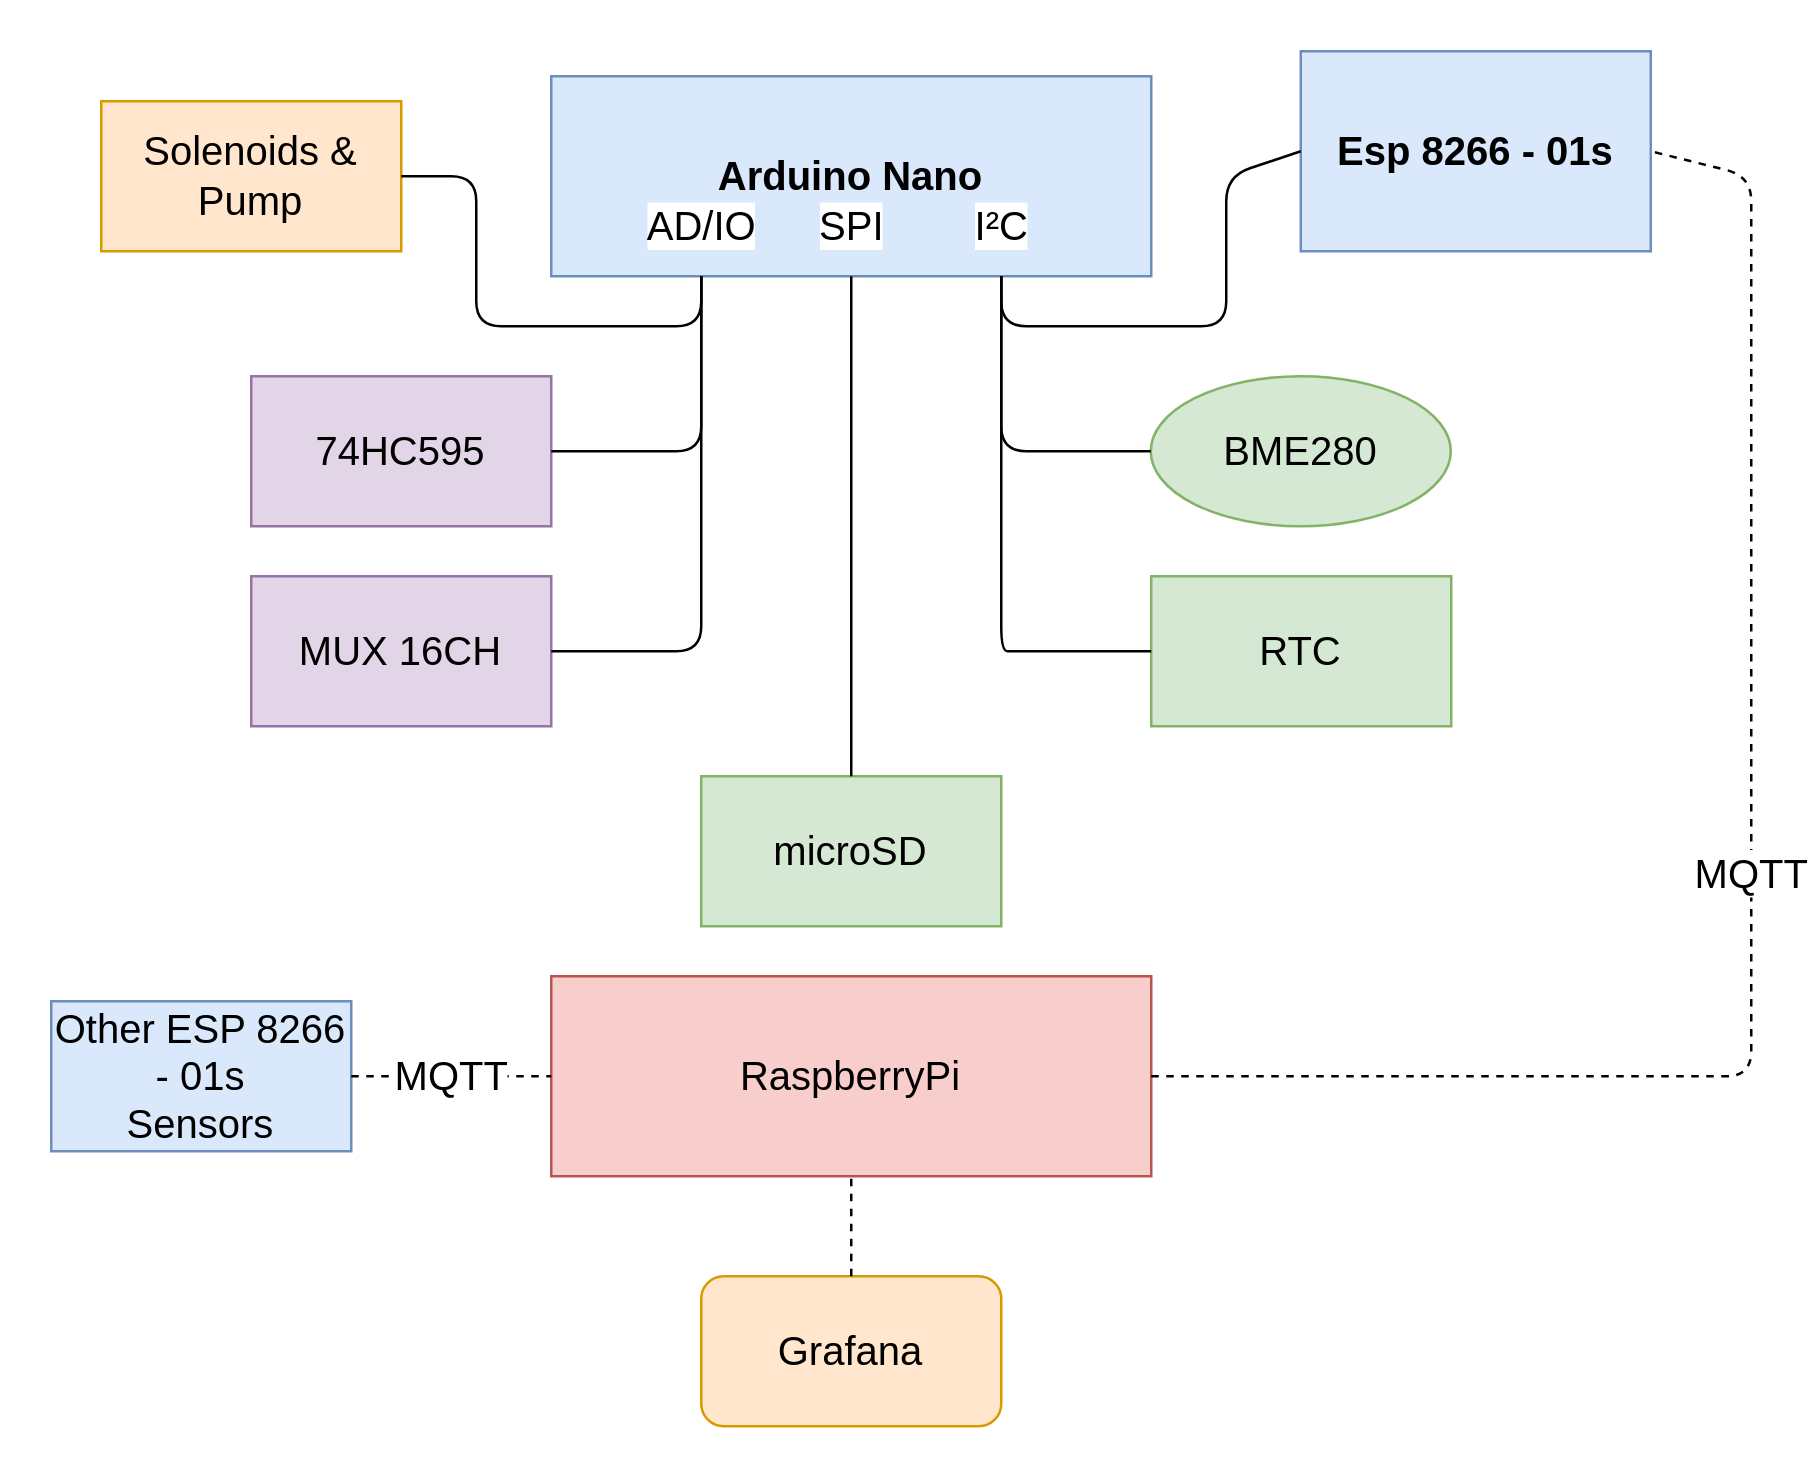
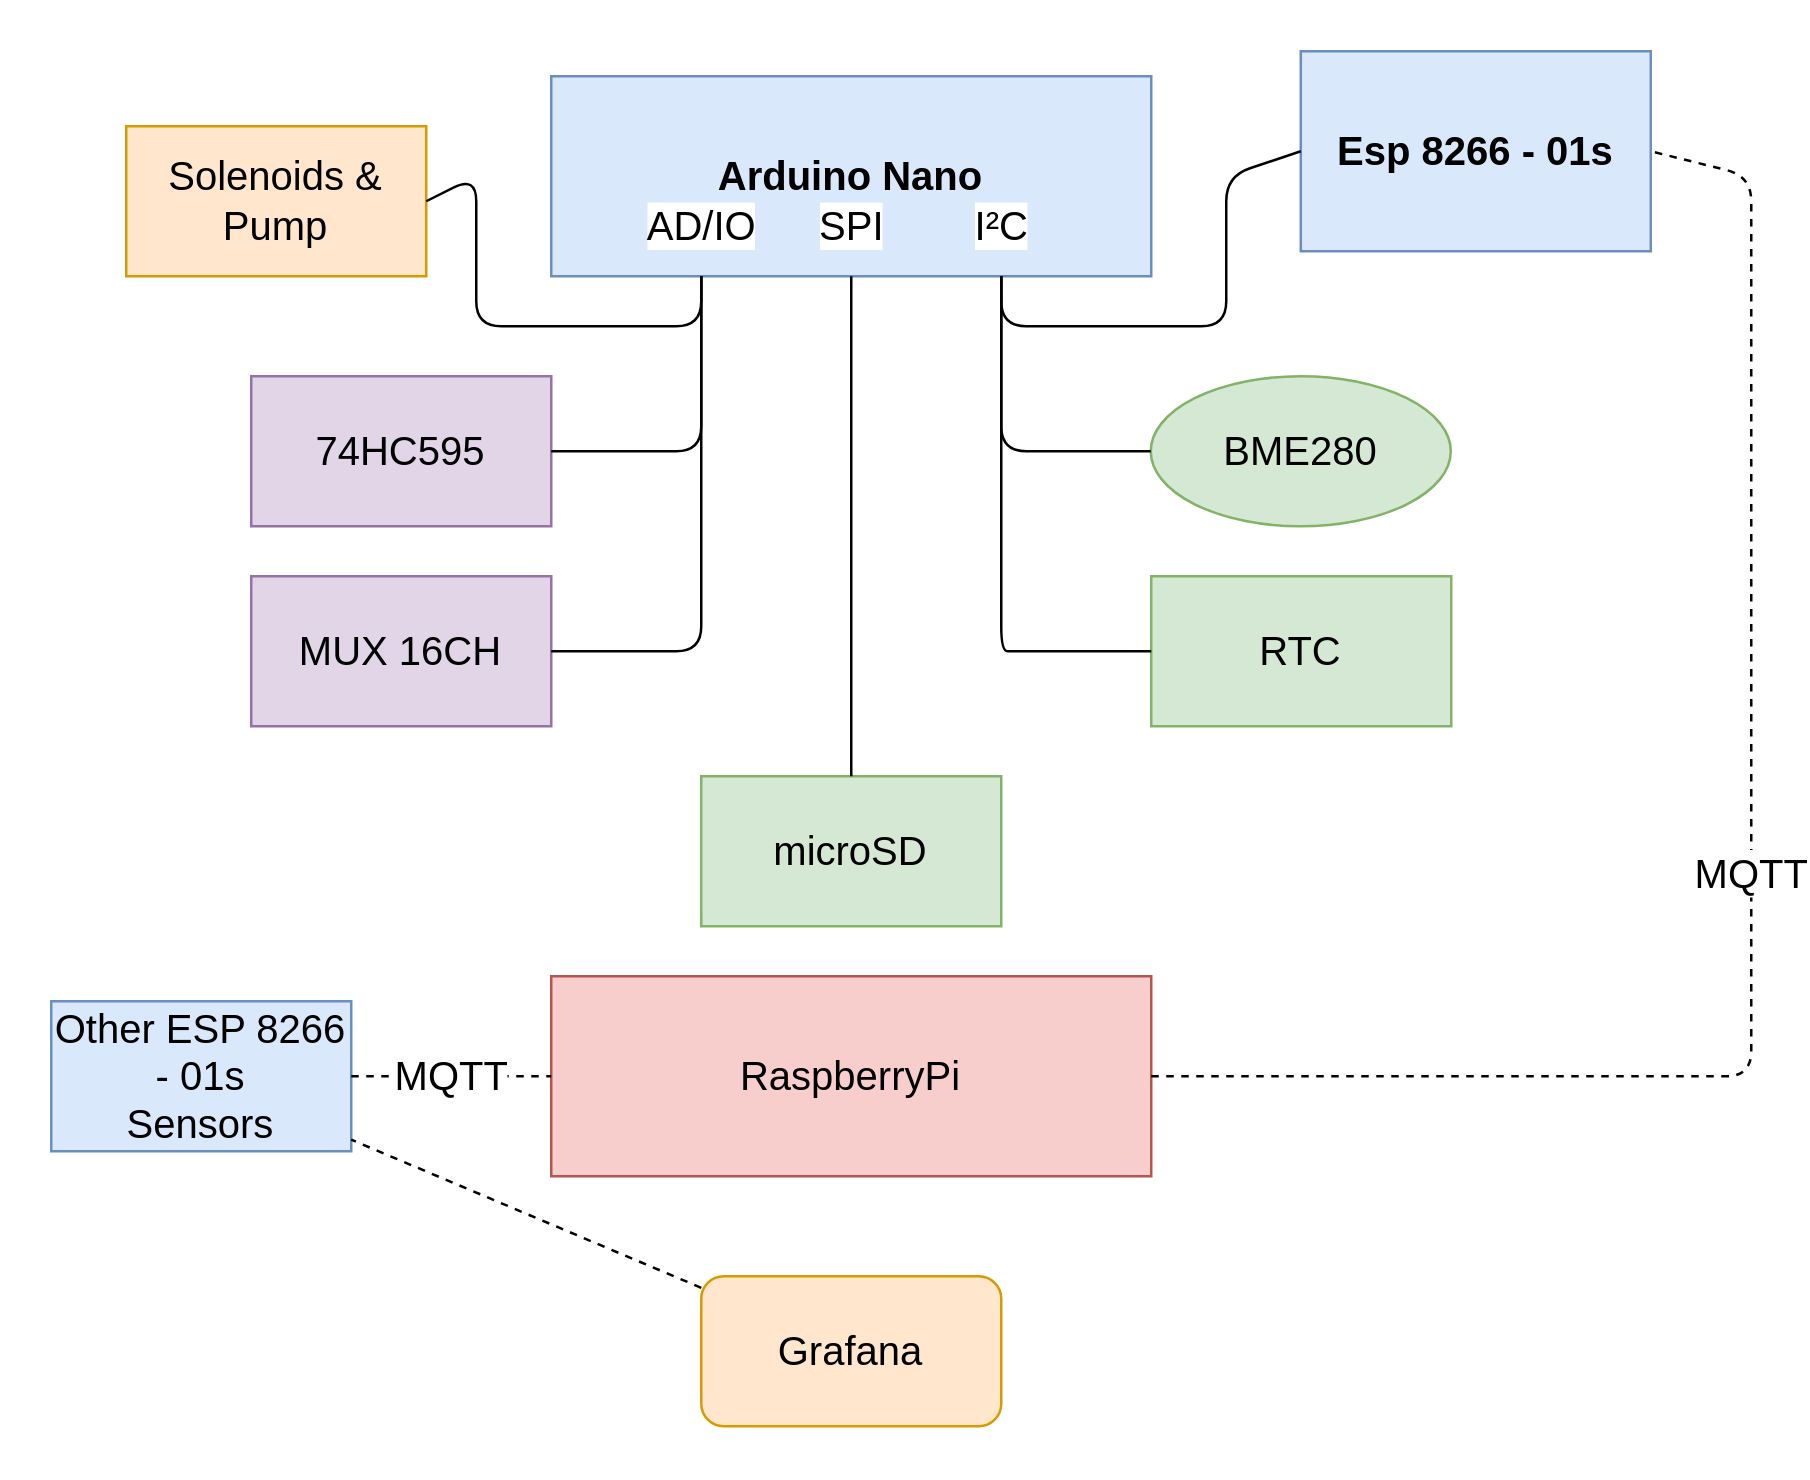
node "Solenoids & Pump": moved (251, 176) -> (276, 201)
edge "RaspberryPi" -- "Grafana": now "Other ESP 8266 - 01s Sensors" -- "Grafana"
